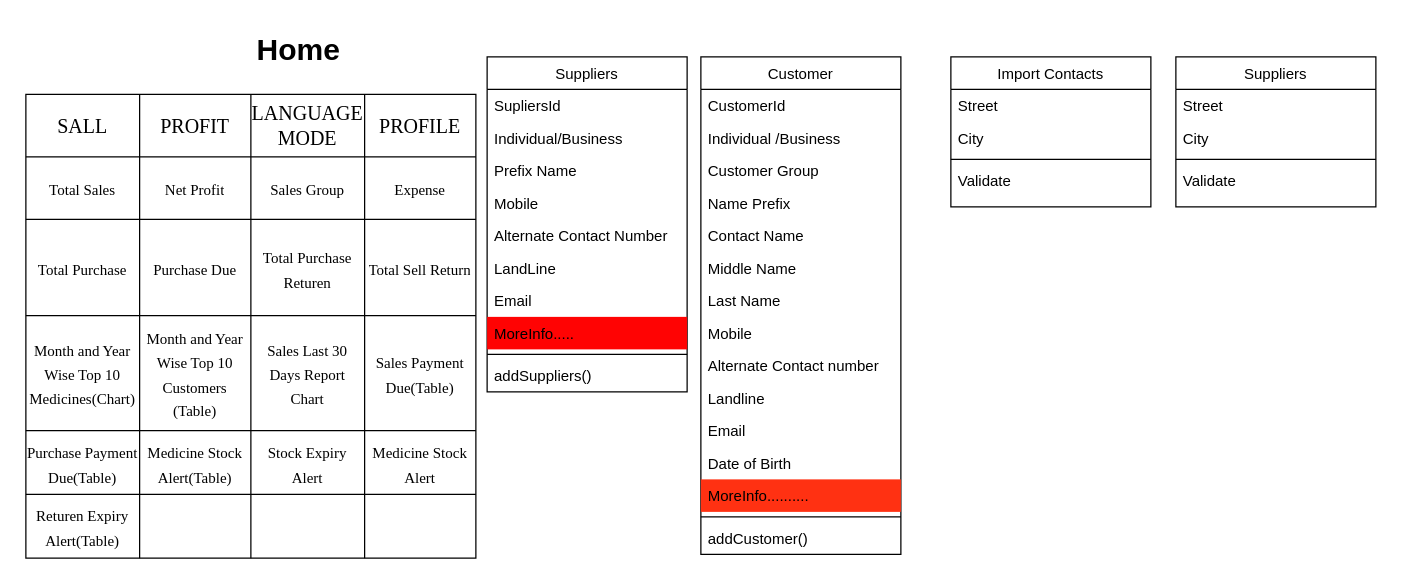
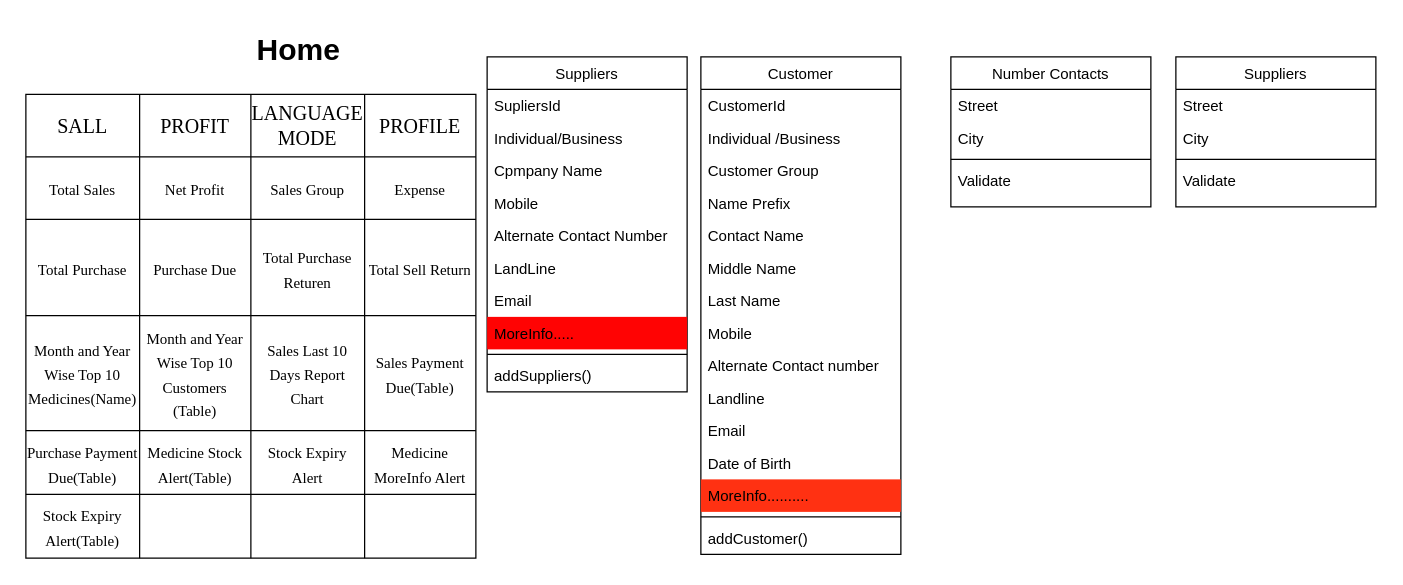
node "Import Contacts": label "Import Contacts" -> "Number Contacts"
node "Prefix Name": label "Prefix Name" -> "Cpmpany Name"
node "Month and Year Wise Top 10 Medicines(Chart)": label "Month and Year Wise Top 10 Medicines(Chart)" -> "Month and Year Wise Top 10 Medicines(Name)"
node "Sales Last 30 Days Report Chart": label "Sales Last 30 Days Report Chart" -> "Sales Last 10 Days Report Chart"
node "Medicine Stock Alert": label "Medicine Stock Alert" -> "Medicine MoreInfo Alert"
node "Returen Expiry Alert(Table)": label "Returen Expiry Alert(Table)" -> "Stock Expiry Alert(Table)"
